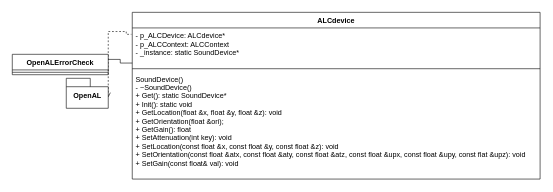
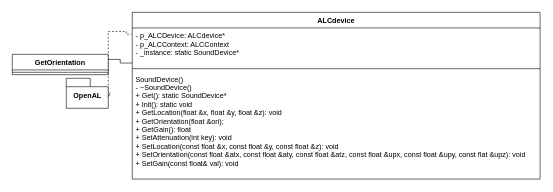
node "OpenALErrorCheck": label "OpenALErrorCheck" -> "GetOrientation"
